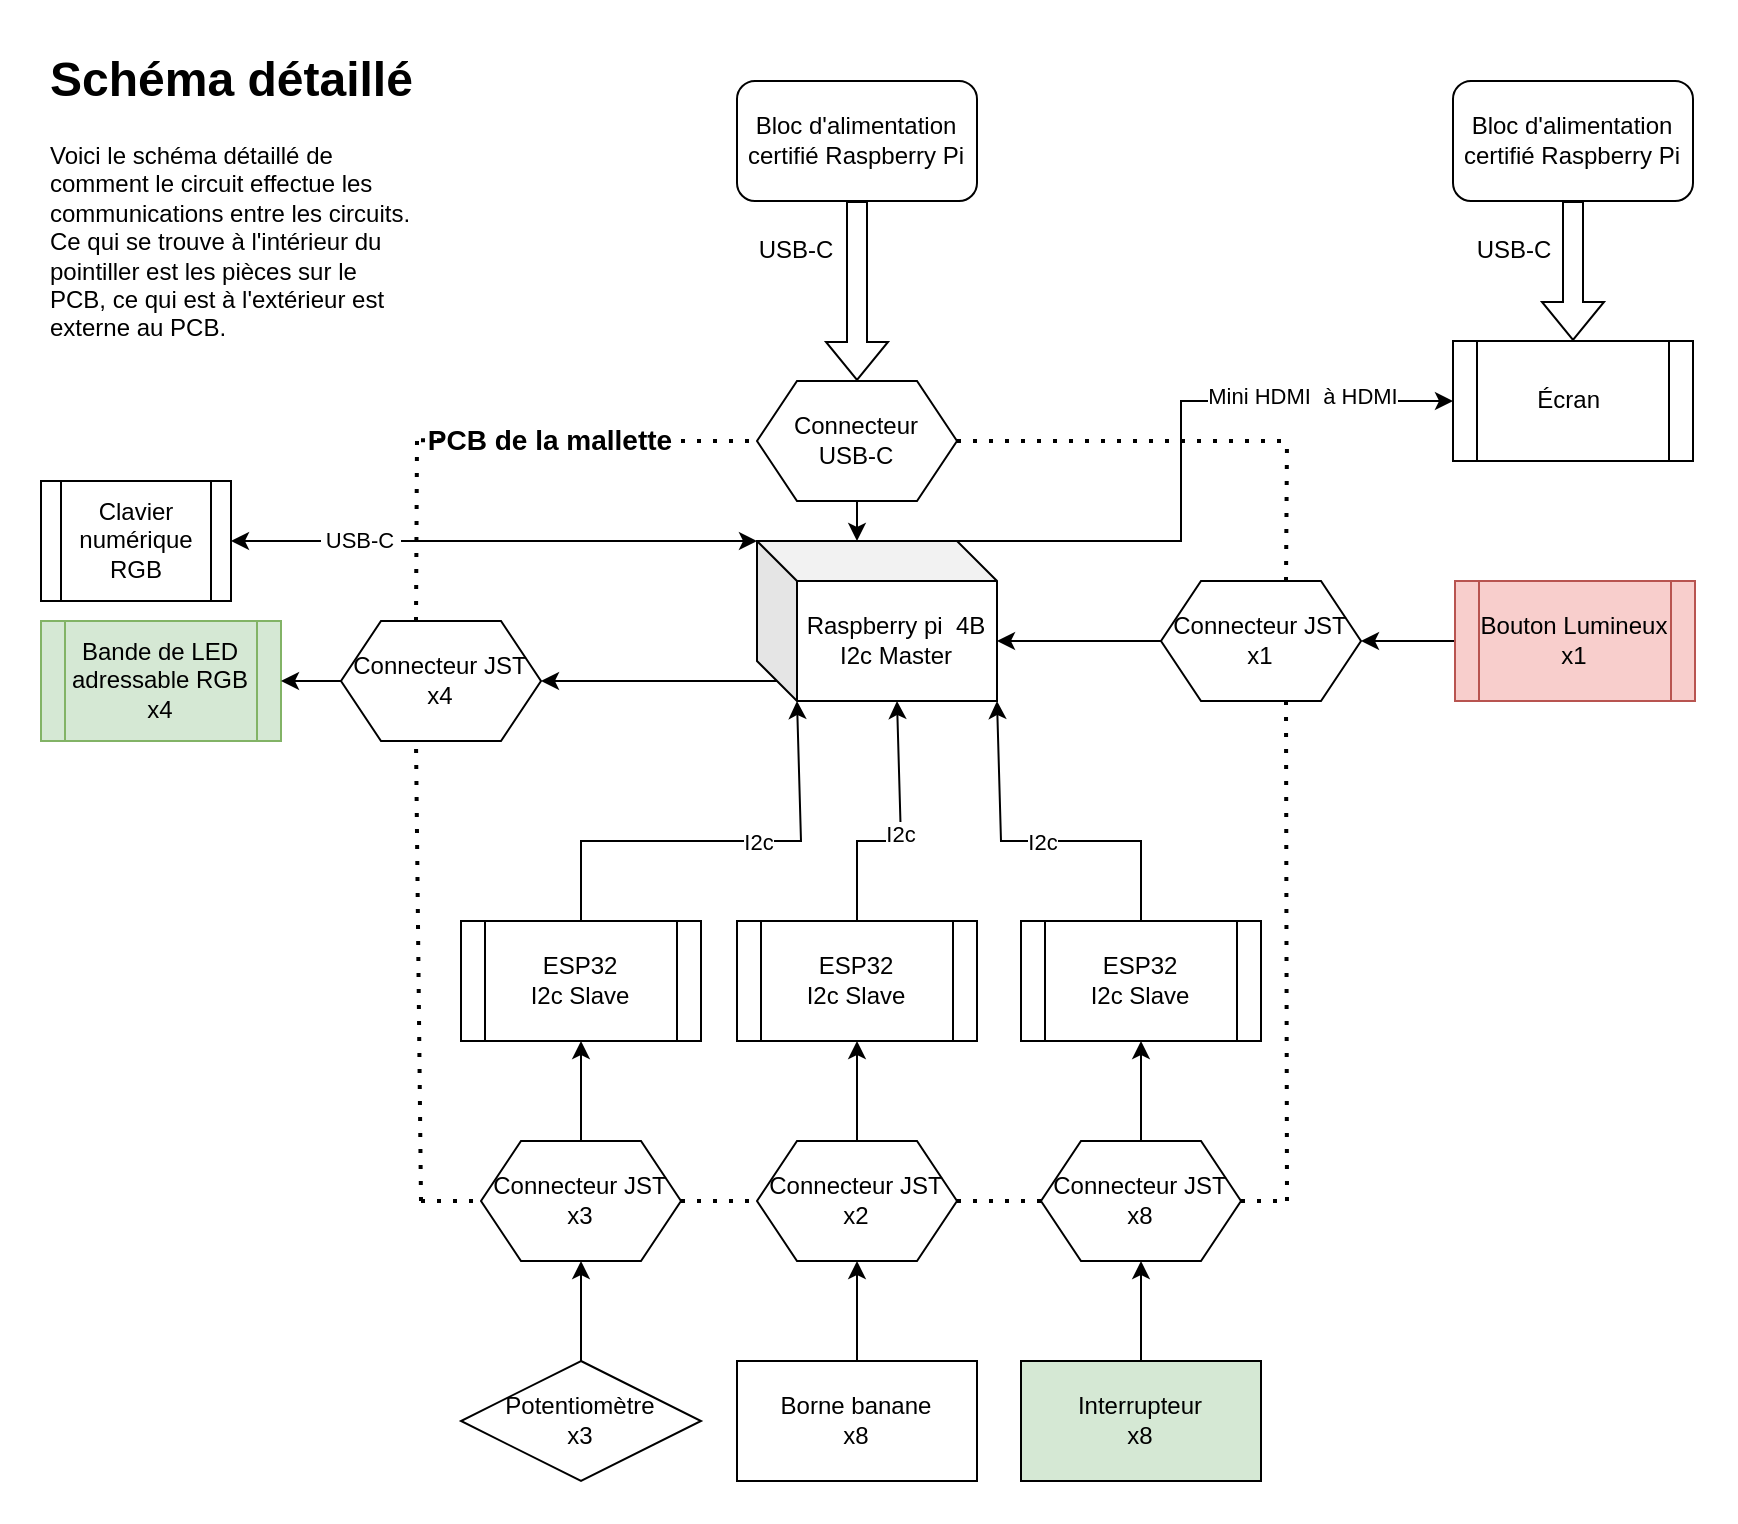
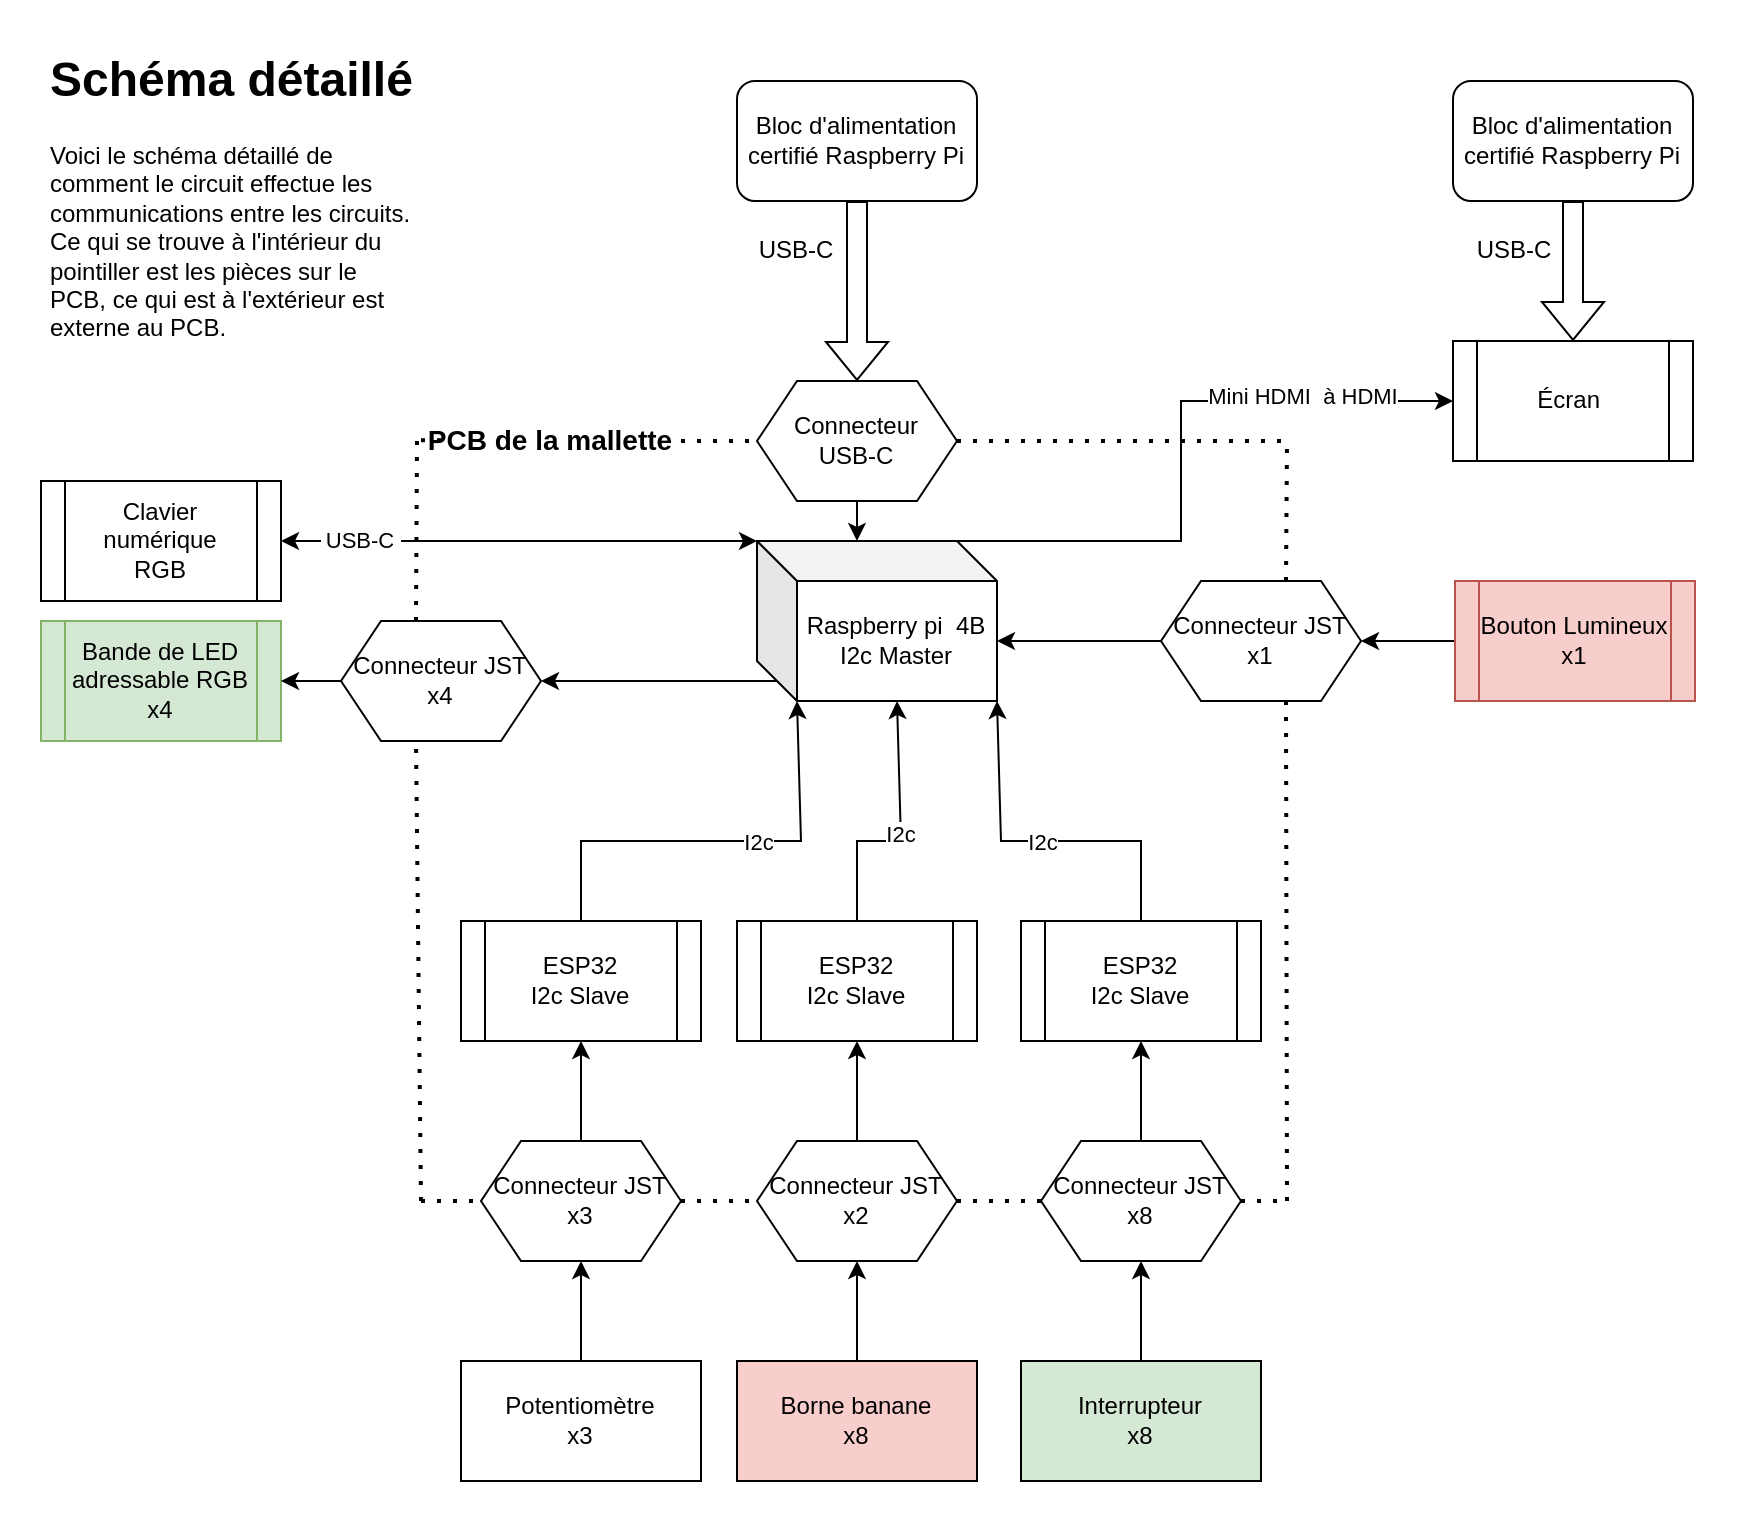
node "Clavier numérique RGB": size 190x120 -> 240x120
node "Potentiomètrex3": shape diamond -> rectangle
node "Borne bananex8": fillcolor #ffffff -> #f8cecc
